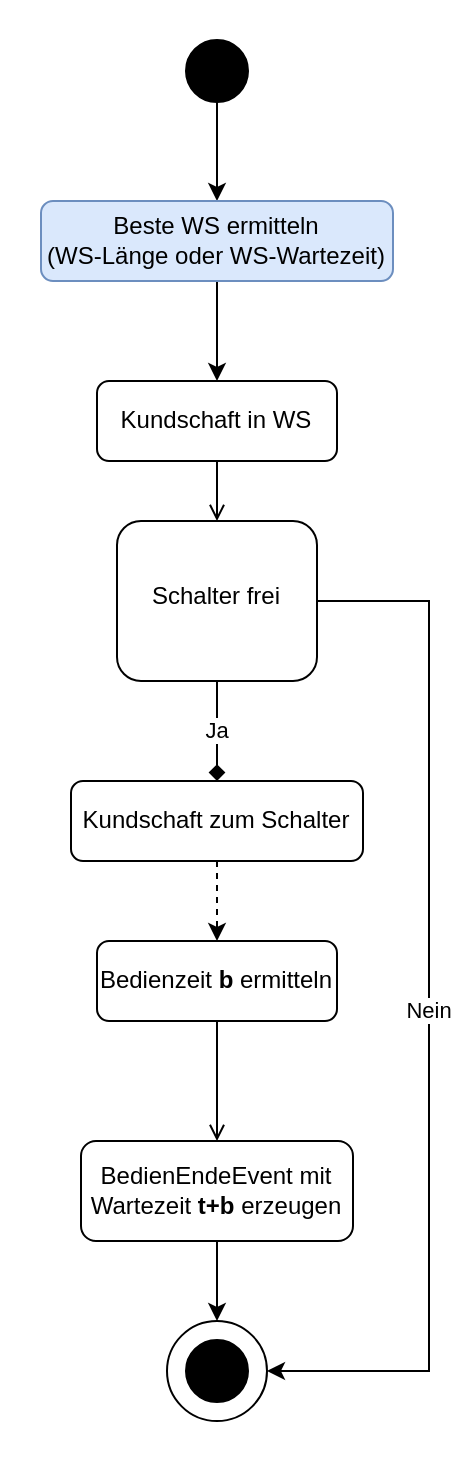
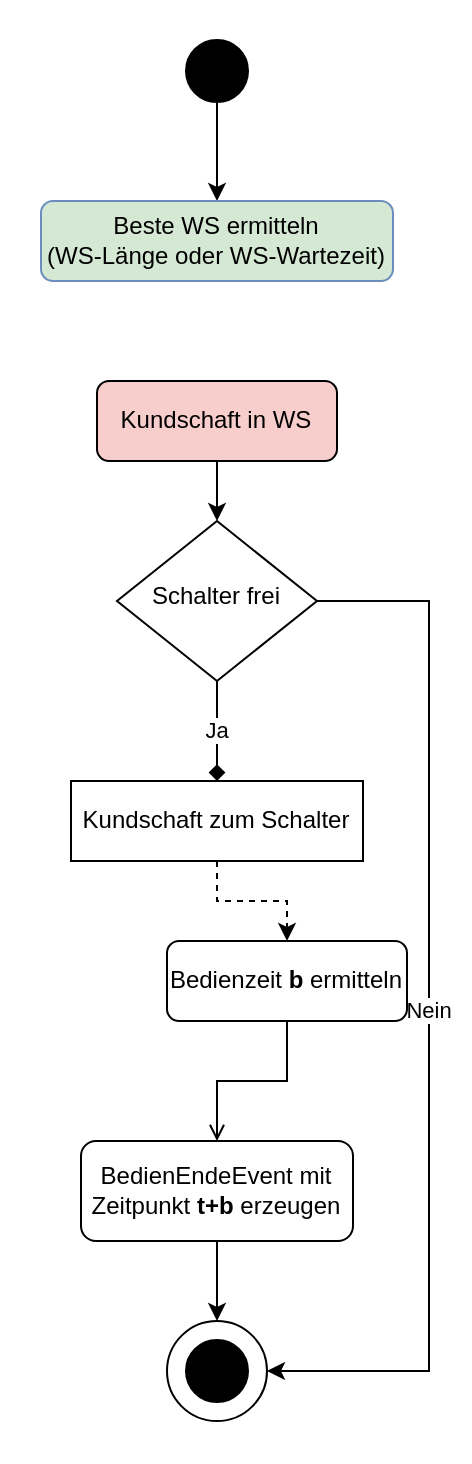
node "Beste WS ermitteln (WS-Länge oder WS-Wartezeit)": fillcolor #dae8fc -> #d5e8d4
edge "Beste WS ermitteln (WS-Länge oder WS-Wartezeit)" -> "Kundschaft in WS": removed
node "Kundschaft in WS": fillcolor #ffffff -> #f8cecc
edge "Kundschaft in WS" -> "Schalter frei": arrowhead open -> classic
node "Schalter frei": shape rounded rectangle -> diamond
node "Kundschaft zum Schalter": shape rounded rectangle -> rectangle
node "Bedienzeit b ermitteln": moved (217, 981) -> (287, 981)
node "BedienEndeEvent mit Wartezeit t+b erzeugen": label "BedienEndeEvent mit Wartezeit t+b erzeugen" -> "BedienEndeEvent mit Zeitpunkt t+b erzeugen"
